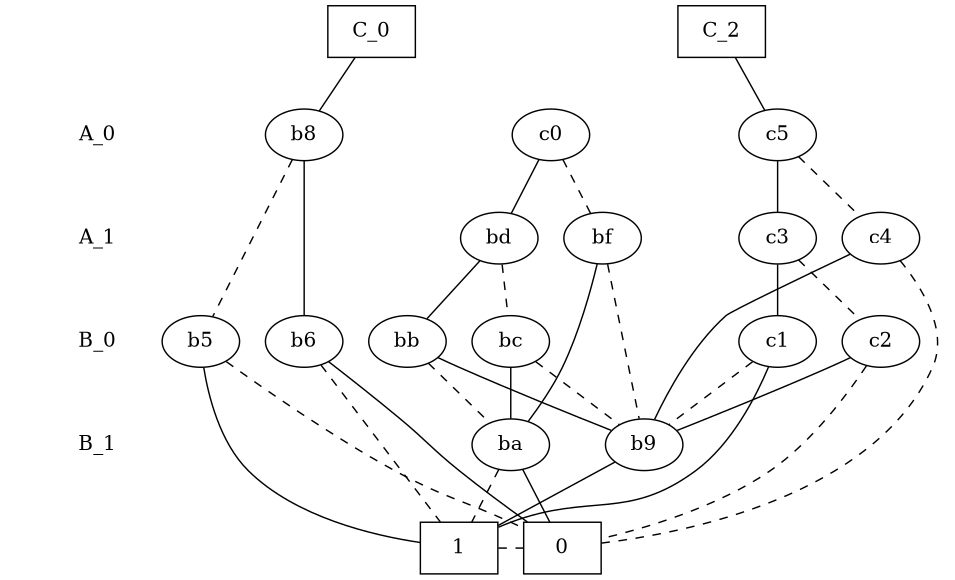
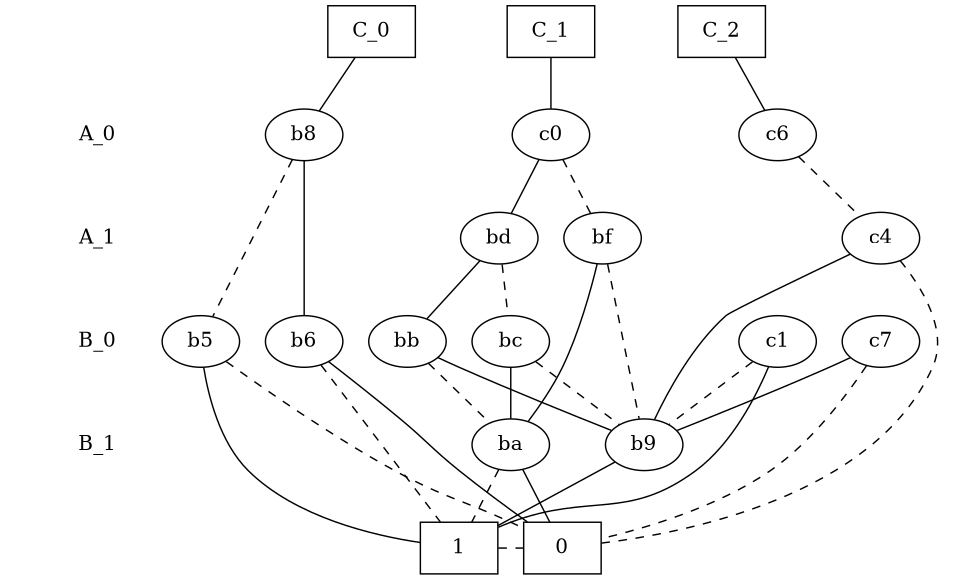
node "C_1": added
node "c5": label "c5" -> "c6"
node "c3": removed
node "c2": label "c2" -> "c7"
